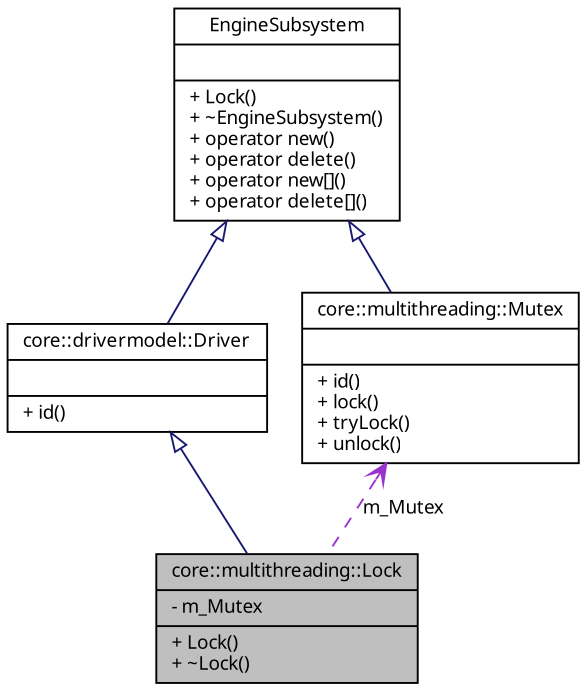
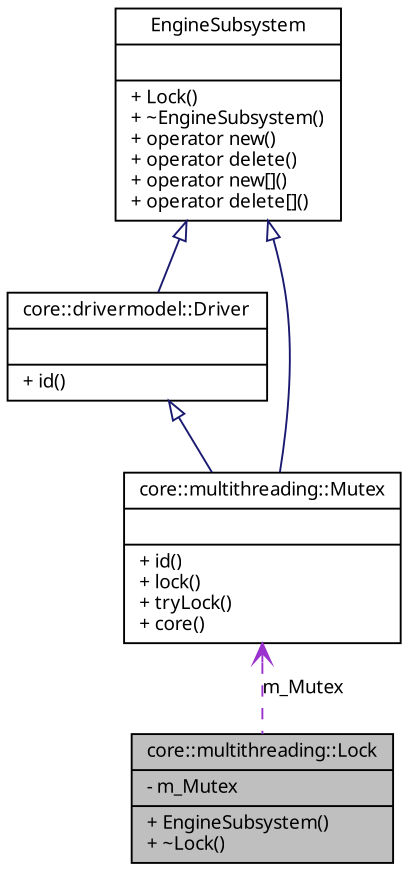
node "core::multithreading::Mutex": text "+ unlock()" -> "+ core()"
edge "core::multithreading::Lock" -> "core::drivermodel::Driver": now "core::multithreading::Mutex" -> "core::drivermodel::Driver"
node "core::multithreading::Lock": text "+ Lock()" -> "+ EngineSubsystem()"
